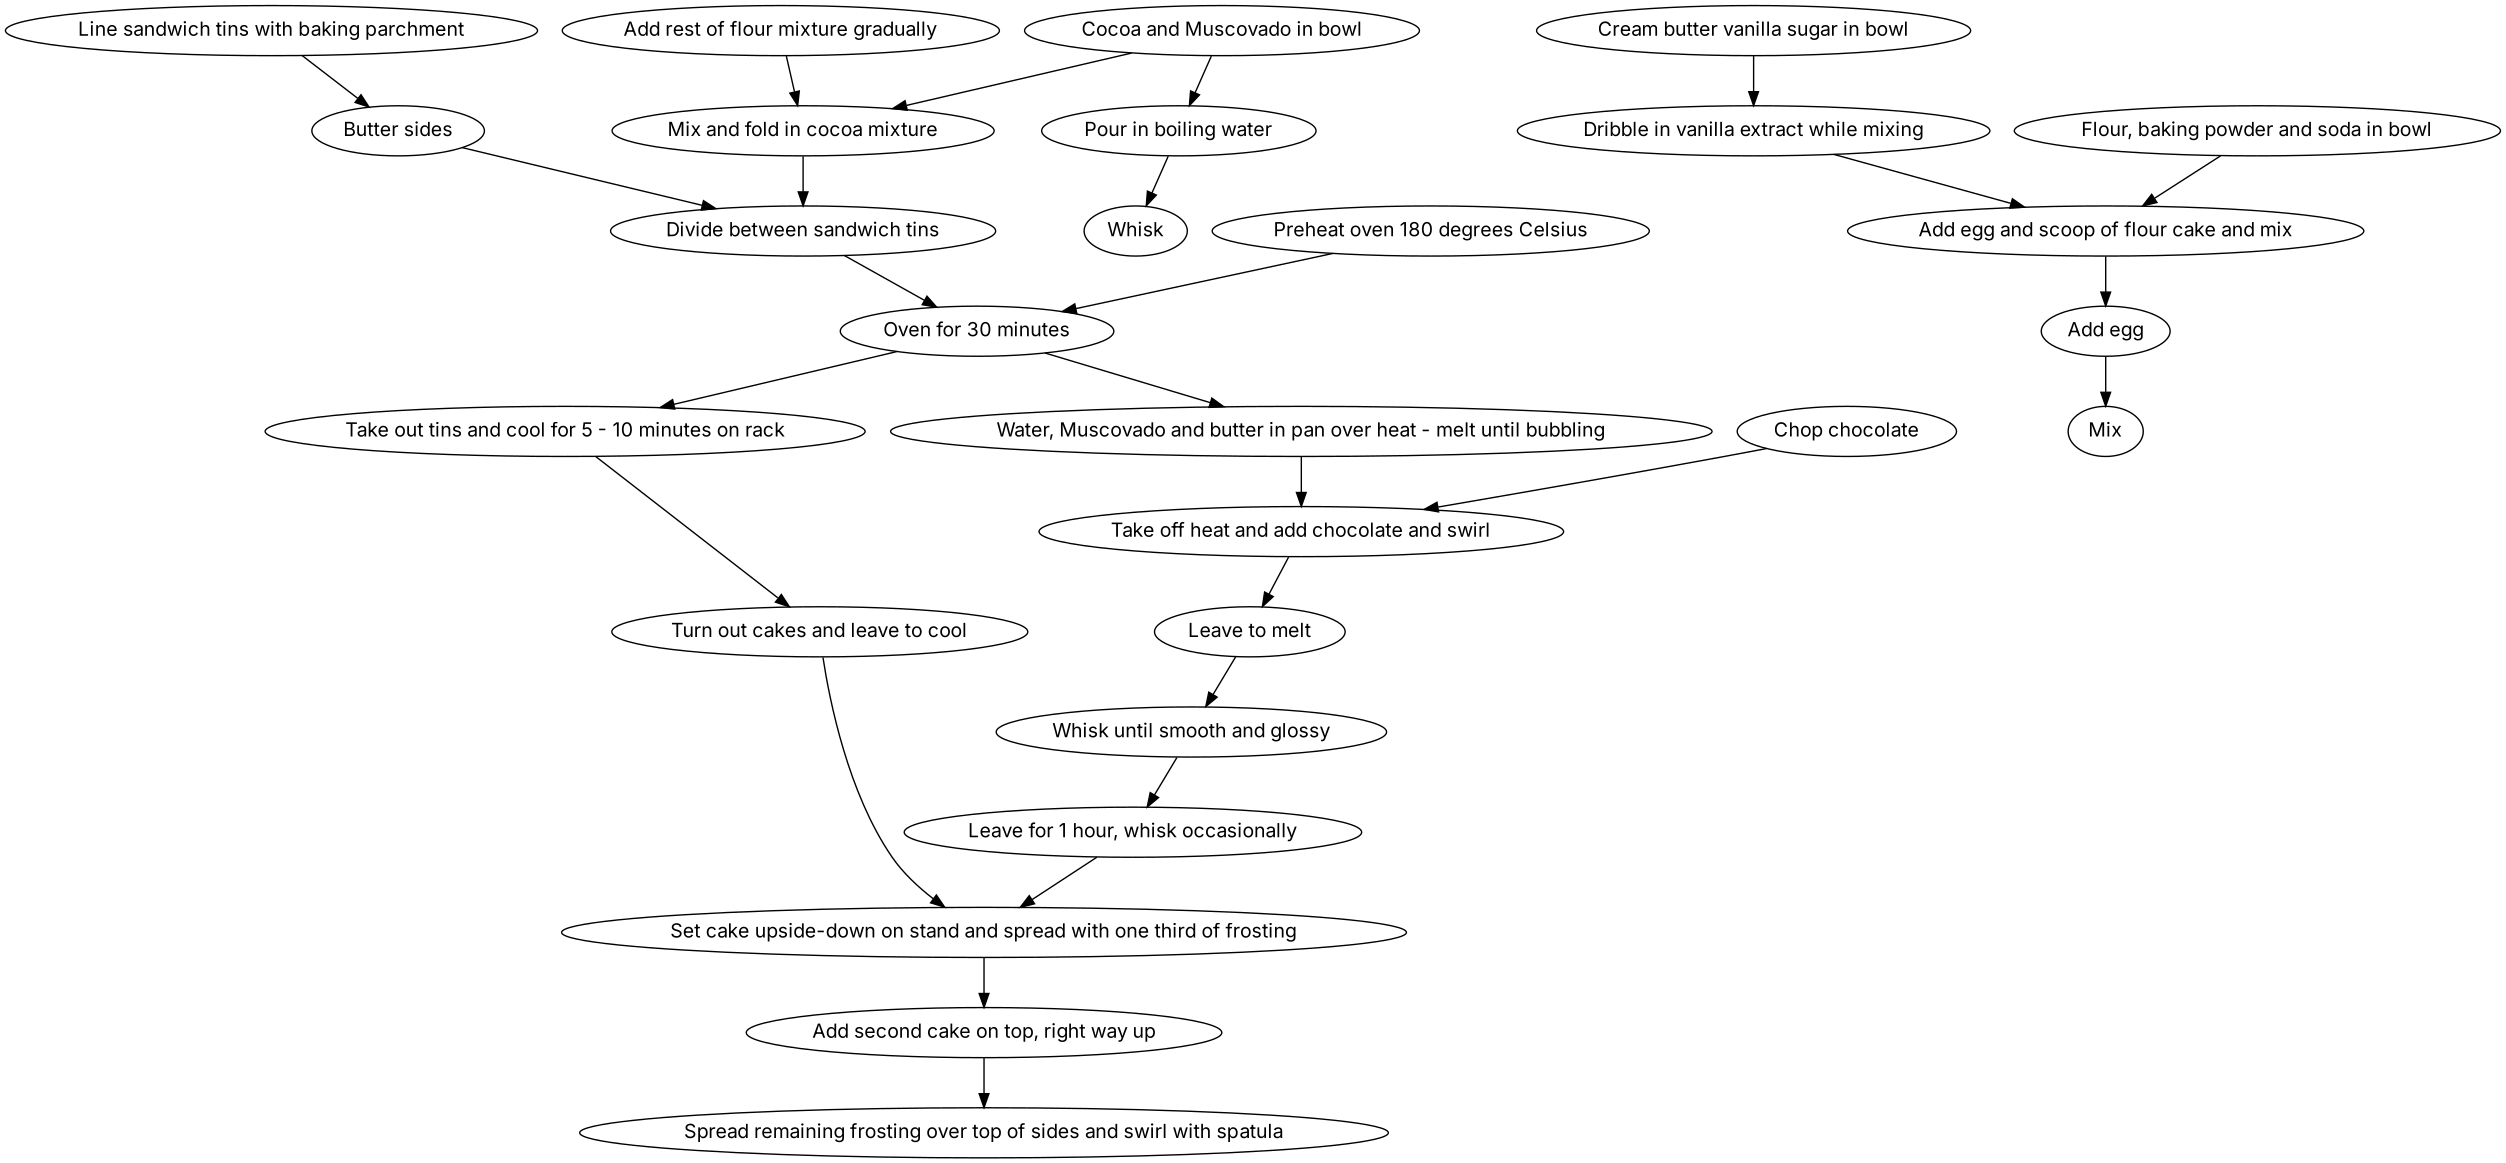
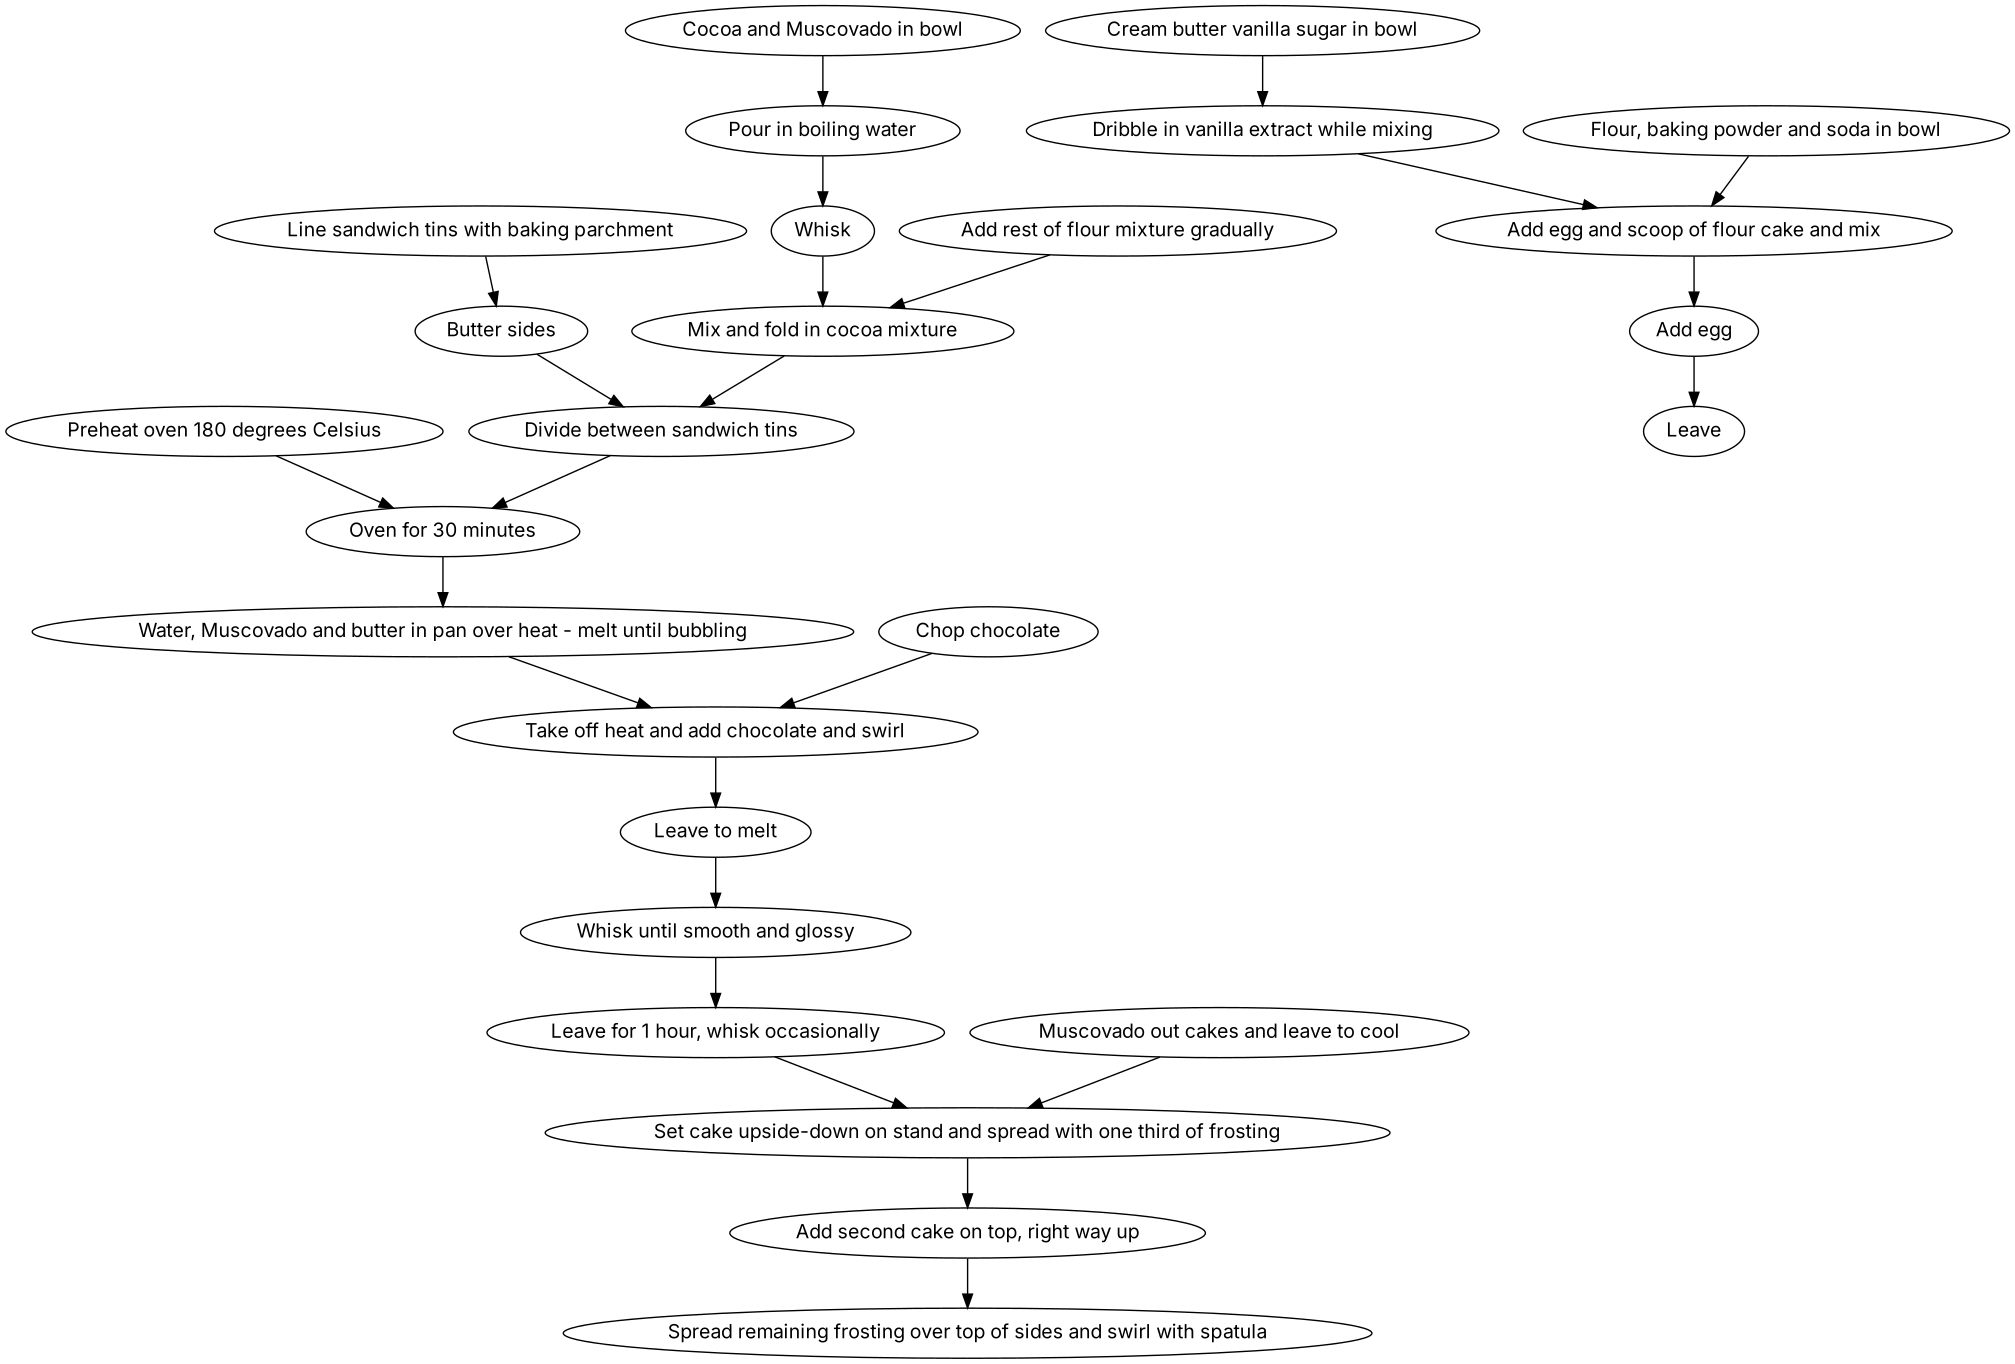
edge "Cocoa and Muscovado in bowl" -> "Mix and fold in cocoa mixture": now "Whisk" -> "Mix and fold in cocoa mixture"
node "Take out tins and cool for 5 - 10 minutes on rack": removed
node "Mix": label "Mix" -> "Leave"
node "Turn out cakes and leave to cool": label "Turn out cakes and leave to cool" -> "Muscovado out cakes and leave to cool"
